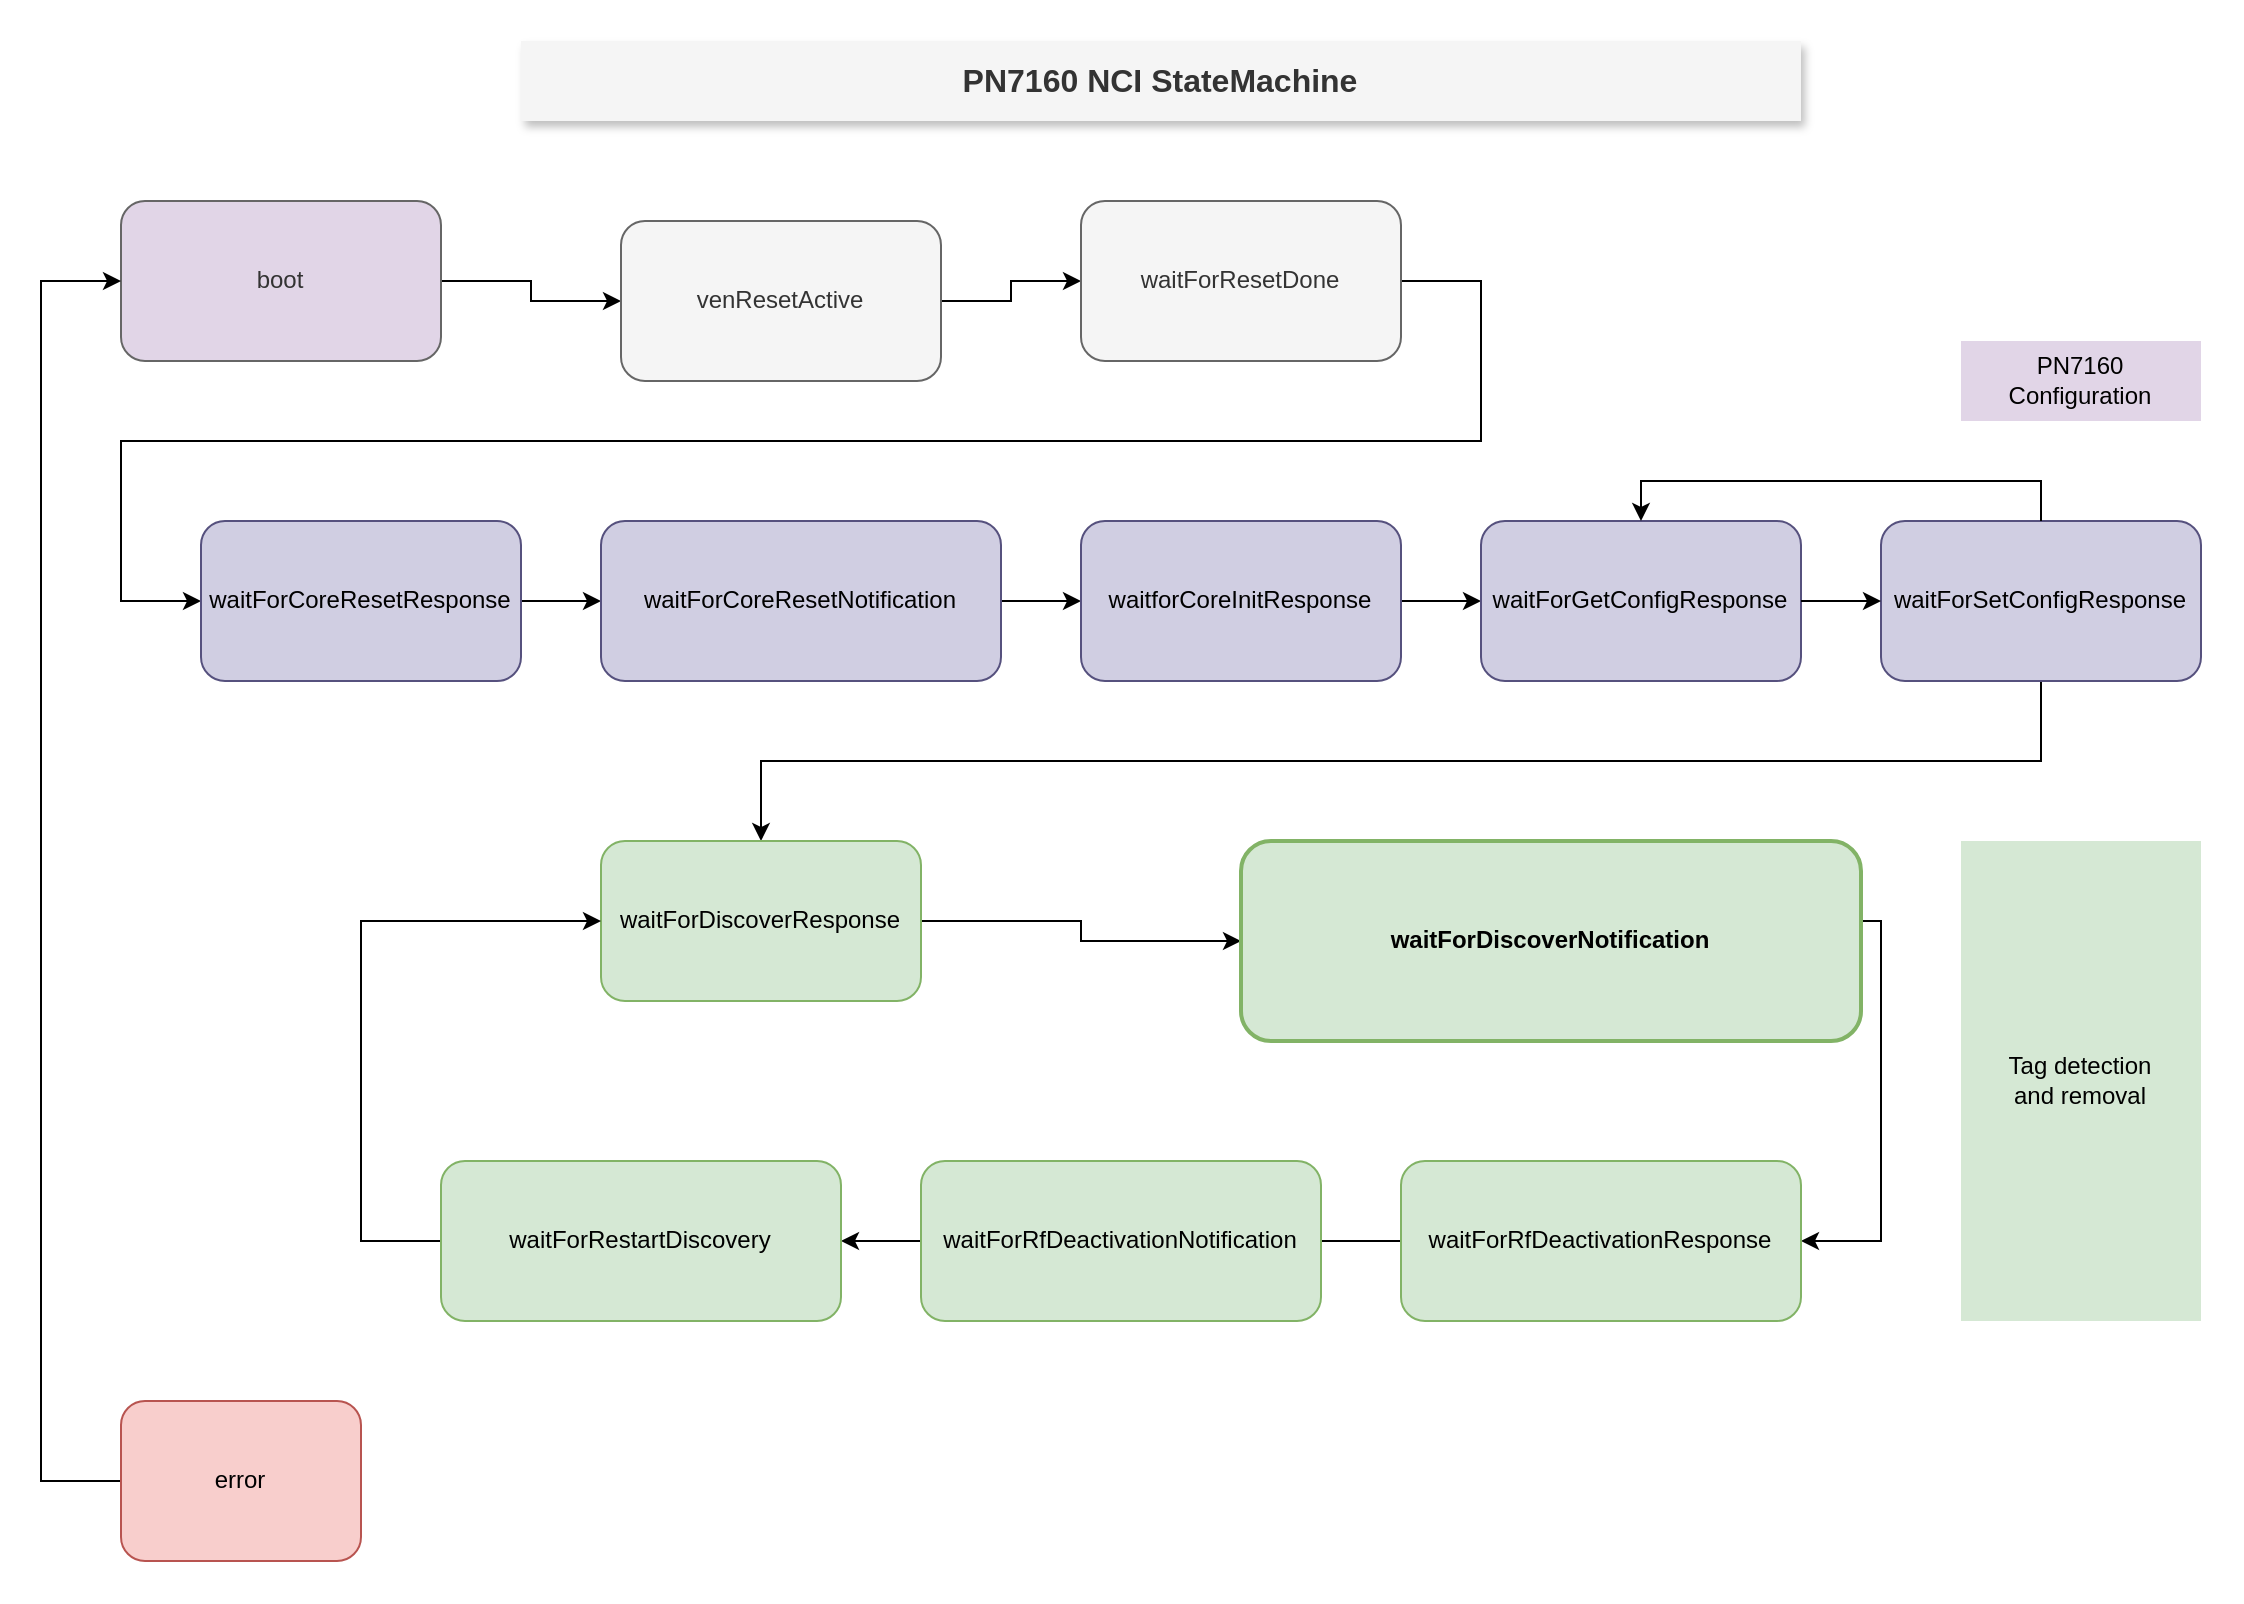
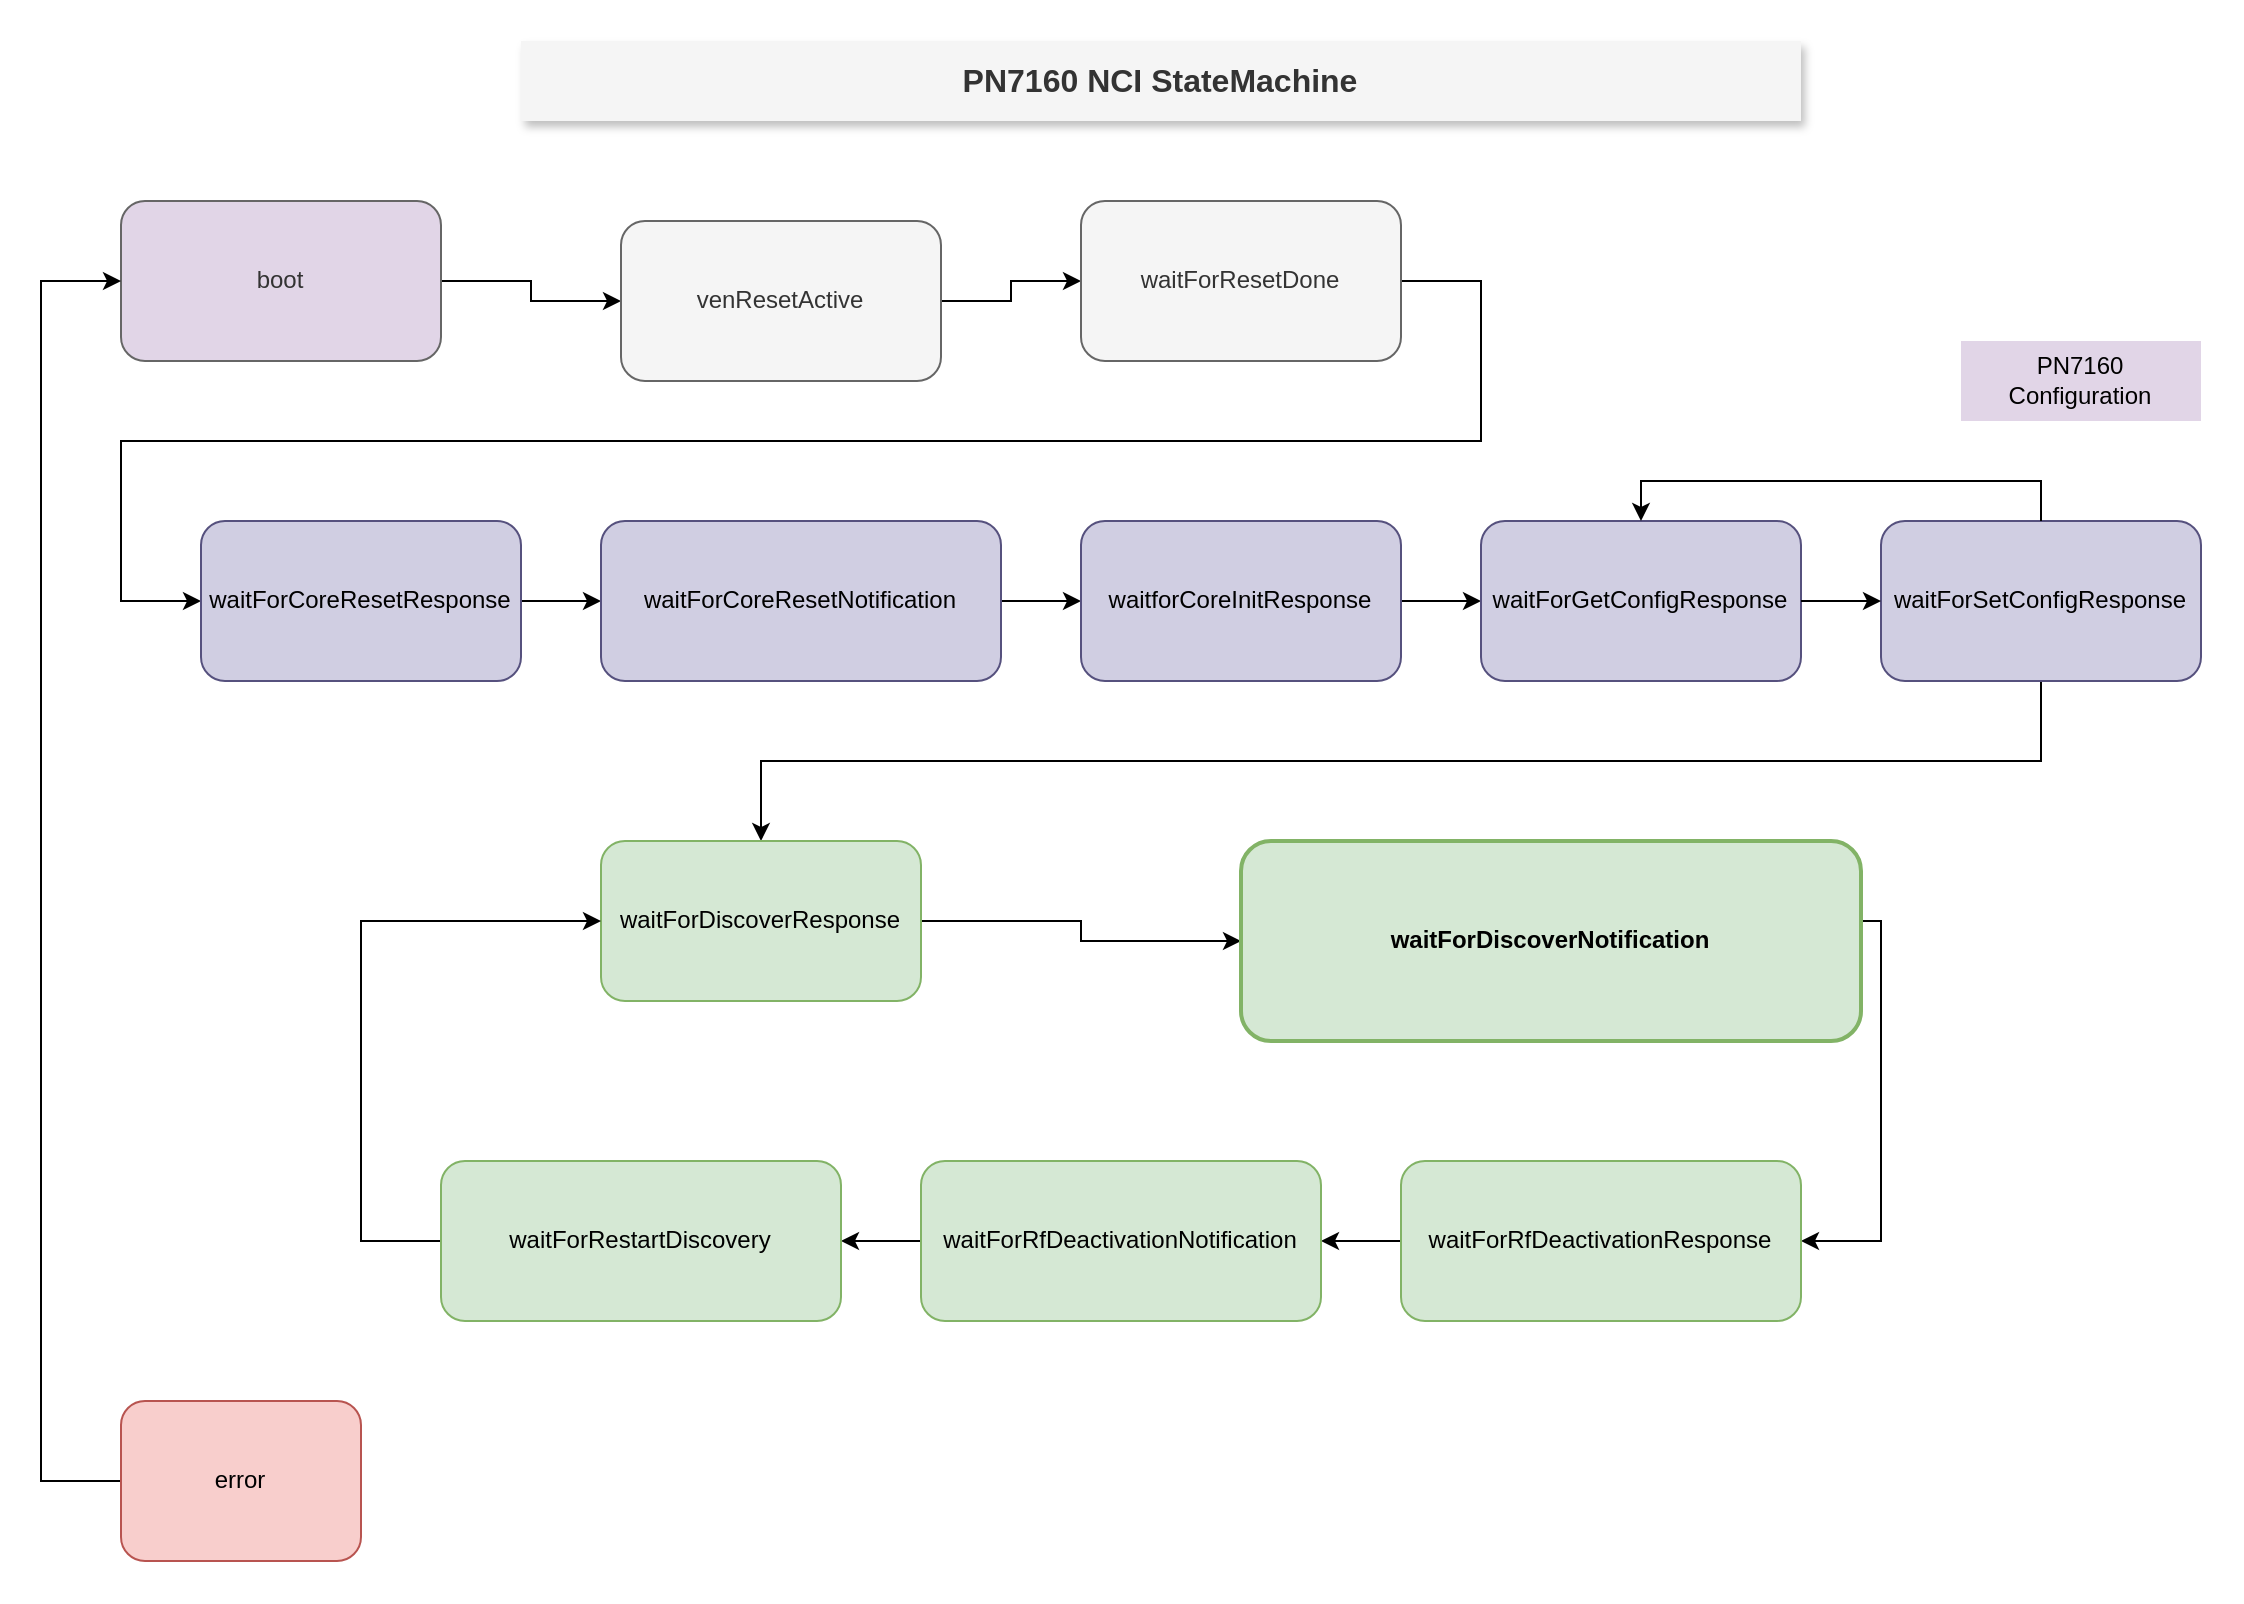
node "Tag detection and removal": removed
edge "waitForRfDeactivationNotification" -- "waitForRfDeactivationResponse": arrowhead none -> classic
